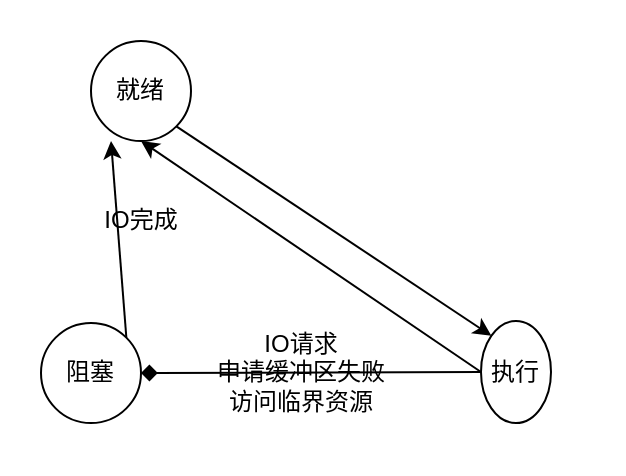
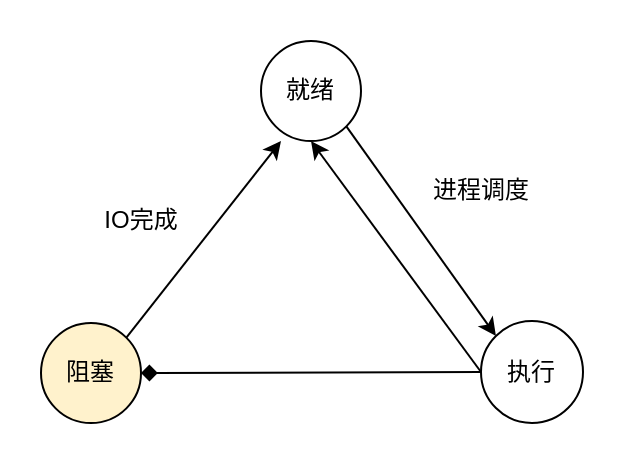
node "就绪": moved (141, 91) -> (311, 91)
node "进程调度": added
node "执行": size 70x102 -> 102x102
node "阻塞": fillcolor #ffffff -> #fff2cc
node "IO请求 申请缓冲区失败 访问临界资源": removed
